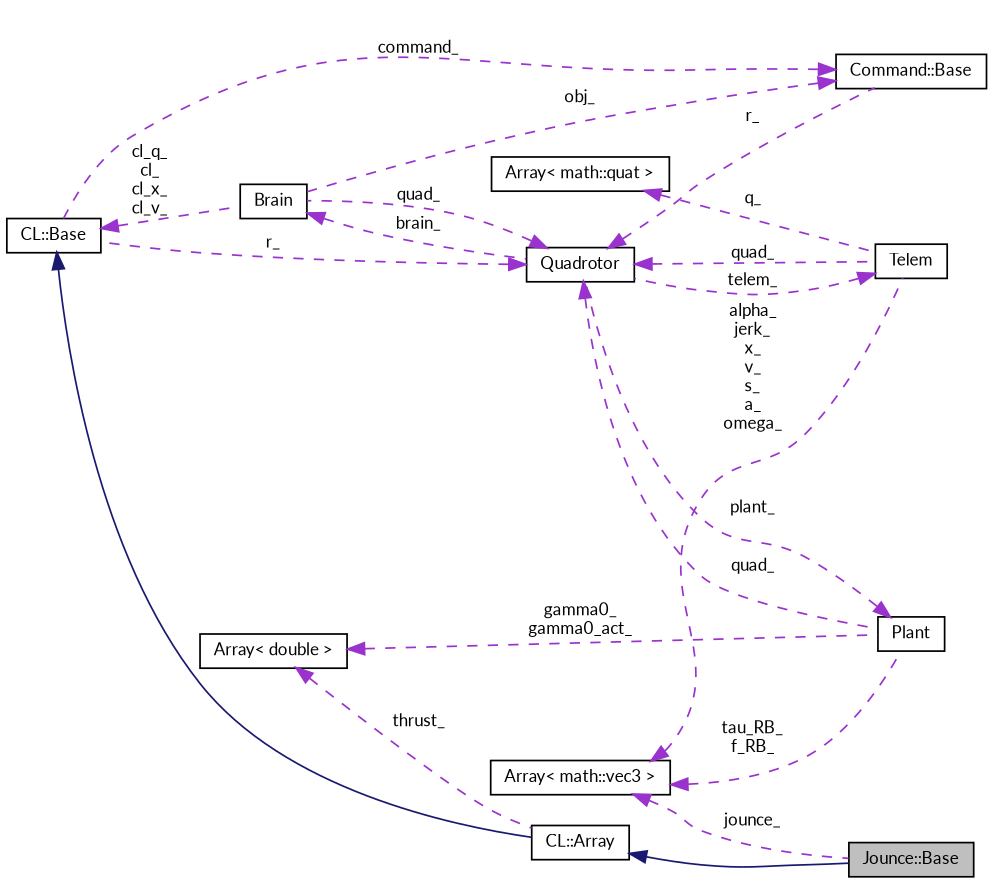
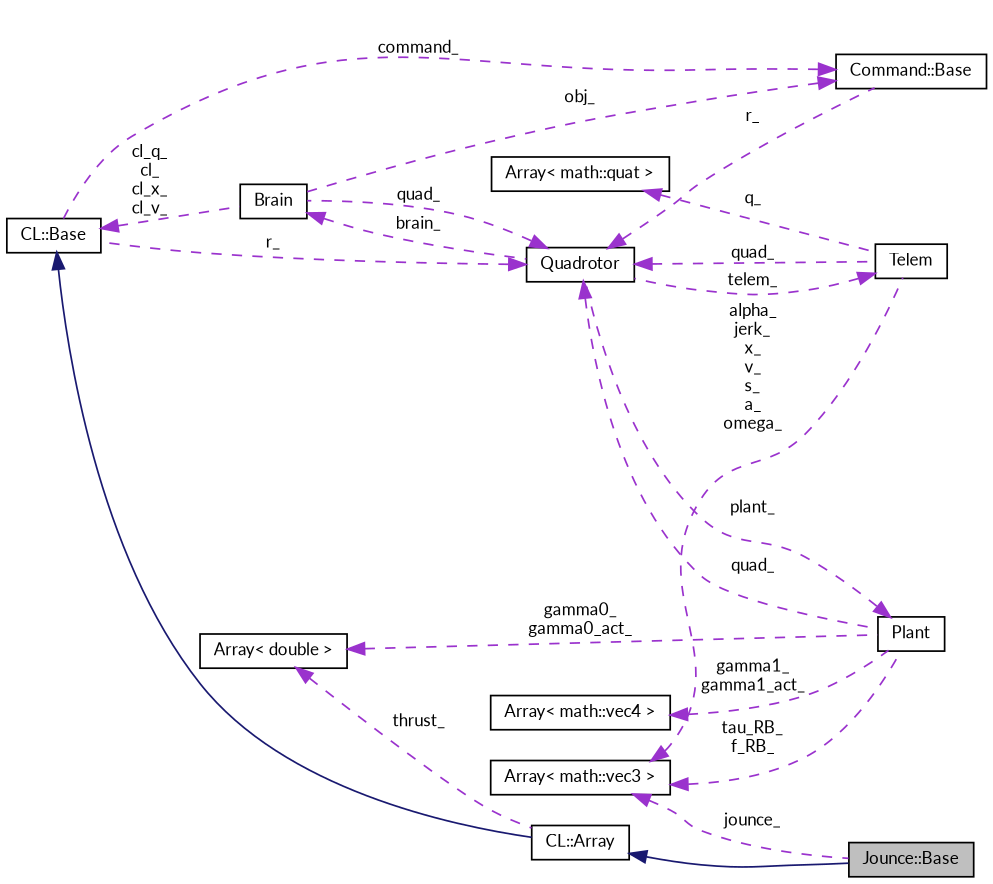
node "Array< math::vec4 >": added
